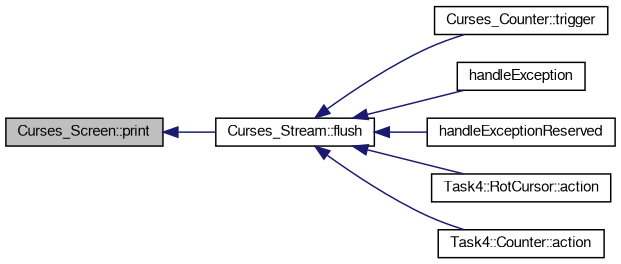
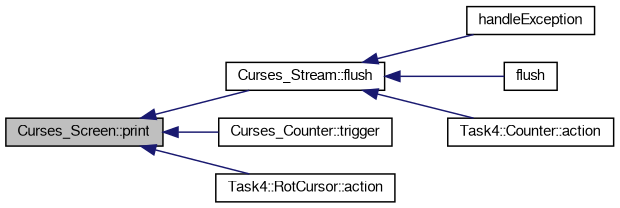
edge "Curses_Counter::trigger" -> "Curses_Stream::flush": now "Curses_Counter::trigger" -> "Curses_Screen::print"
node "handleExceptionReserved": label "handleExceptionReserved" -> "flush"
edge "Task4::RotCursor::action" -> "Curses_Stream::flush": now "Task4::RotCursor::action" -> "Curses_Screen::print"
